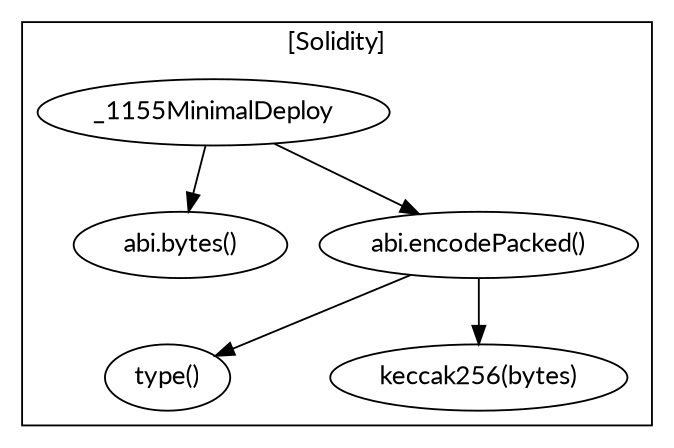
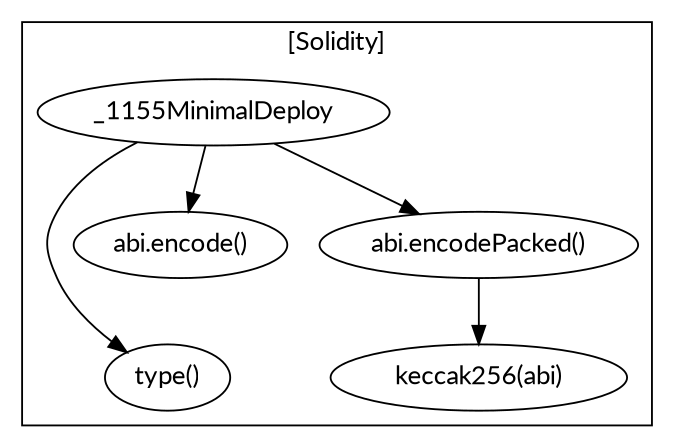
node "abi.bytes()": label "abi.bytes()" -> "abi.encode()"
edge "abi.encodePacked()" -> "type()": now "_1155MinimalDeploy" -> "type()"
node "keccak256(bytes)": label "keccak256(bytes)" -> "keccak256(abi)"
